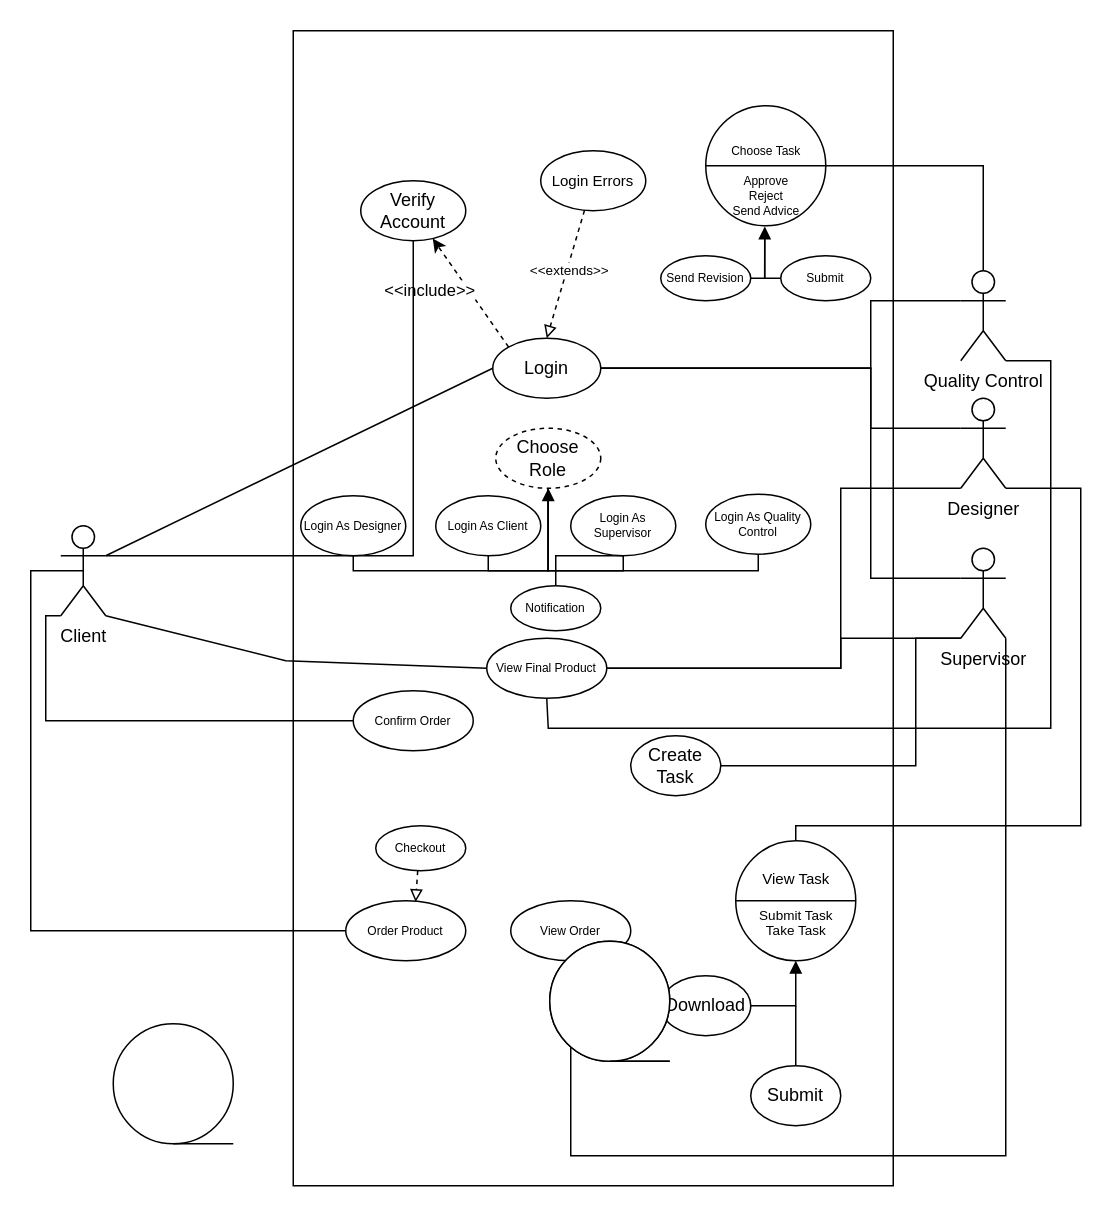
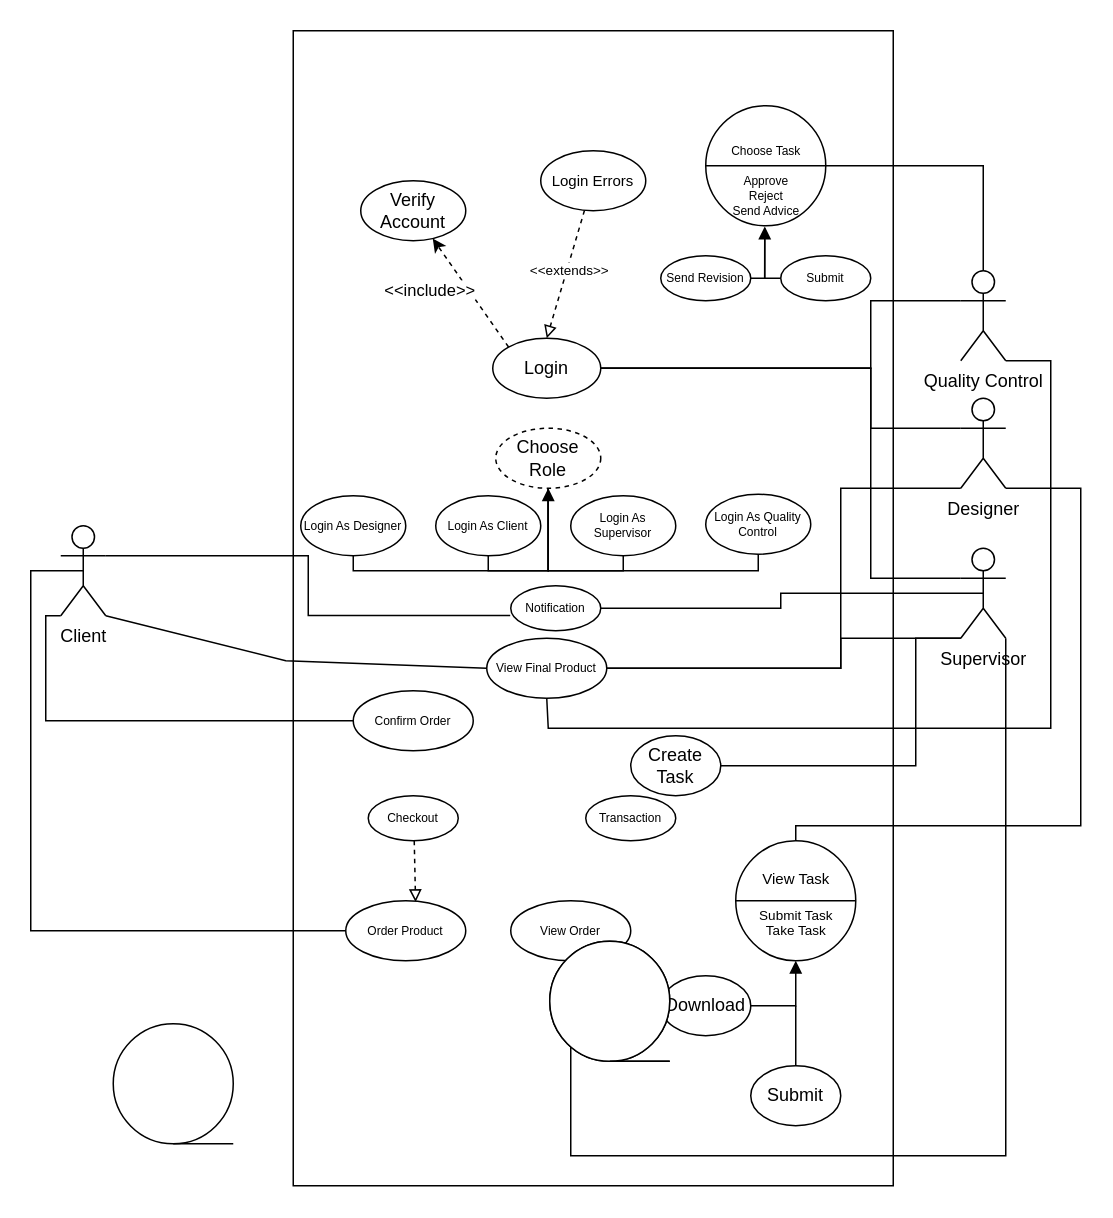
edge "Verify Account" -- "Client": now "Notification" -- "Client"
edge "Login" -- "Client": removed
edge "Login As Supervisor" -- "Notification": now "Supervisor" -- "Notification"
node "Transaction": added
node "Checkout": moved (421, 848) -> (413, 818)
